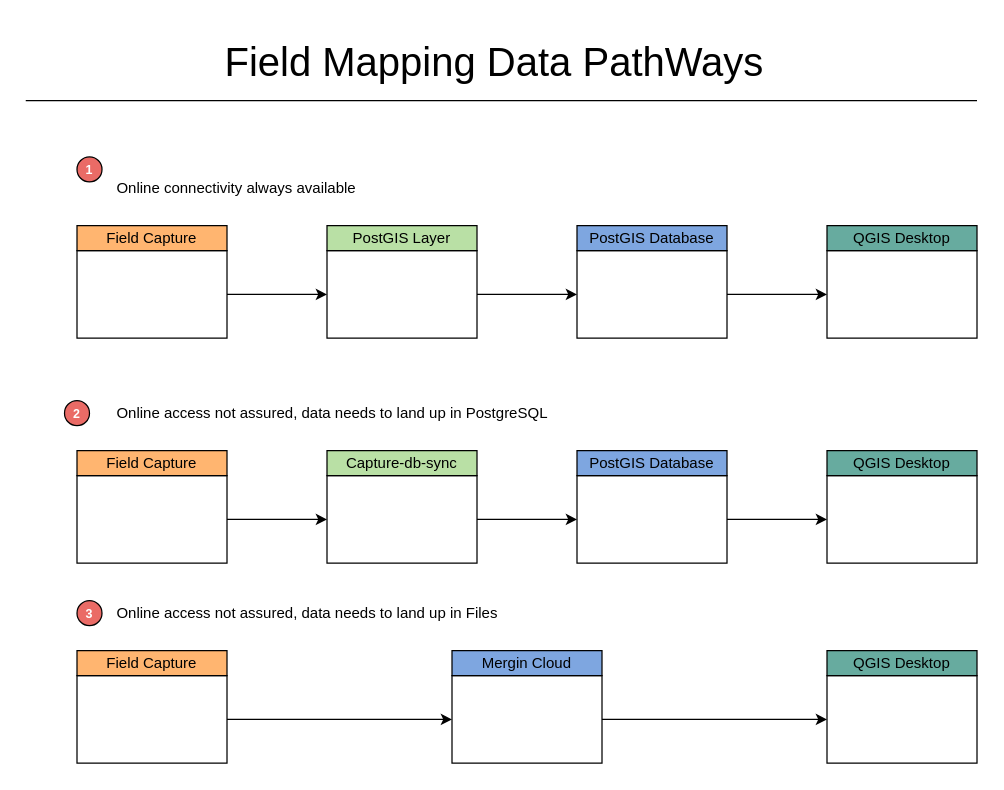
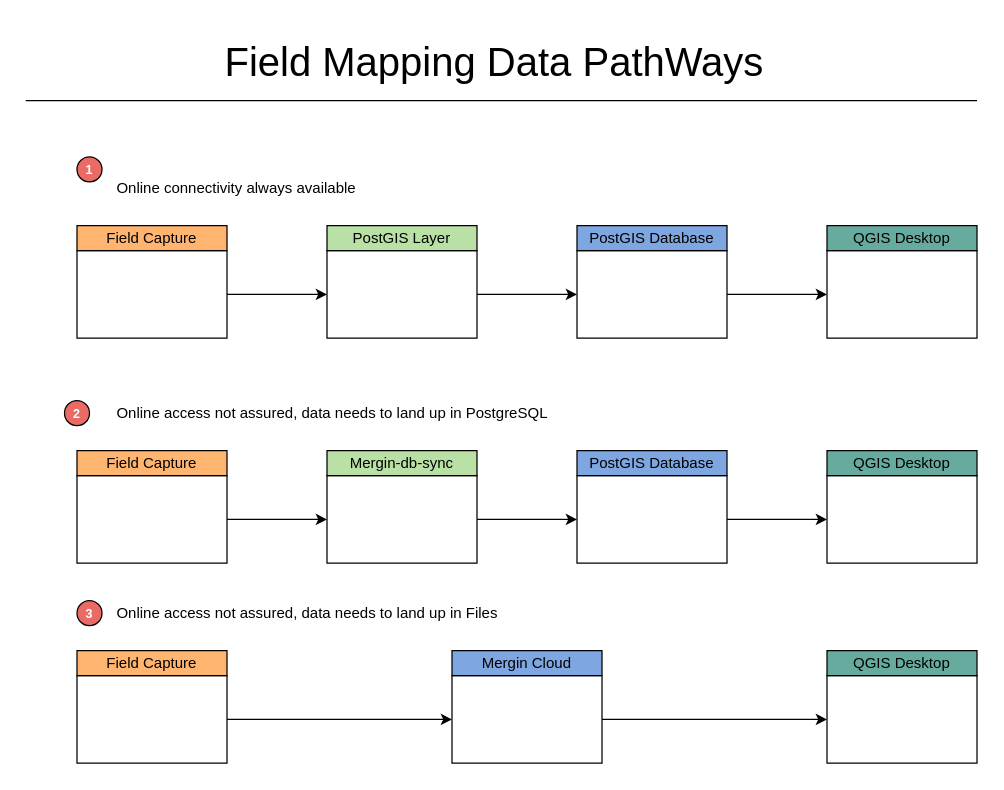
node "Capture-db-sync": label "Capture-db-sync" -> "Mergin-db-sync"
